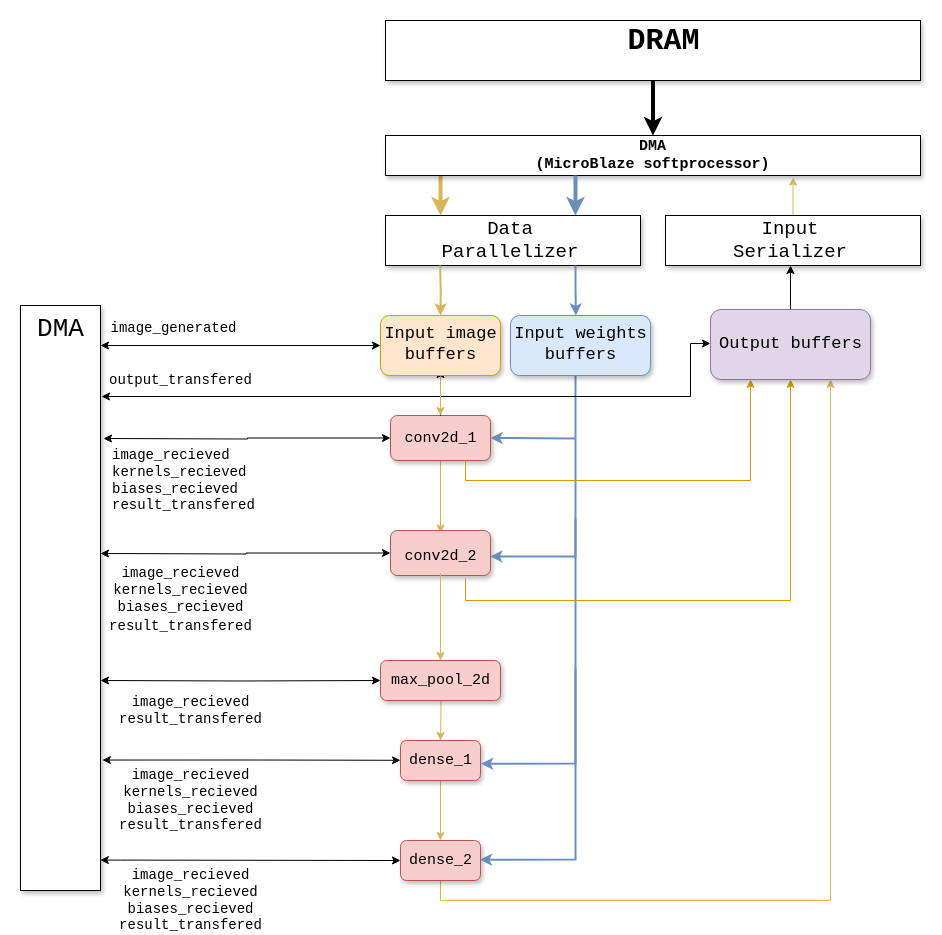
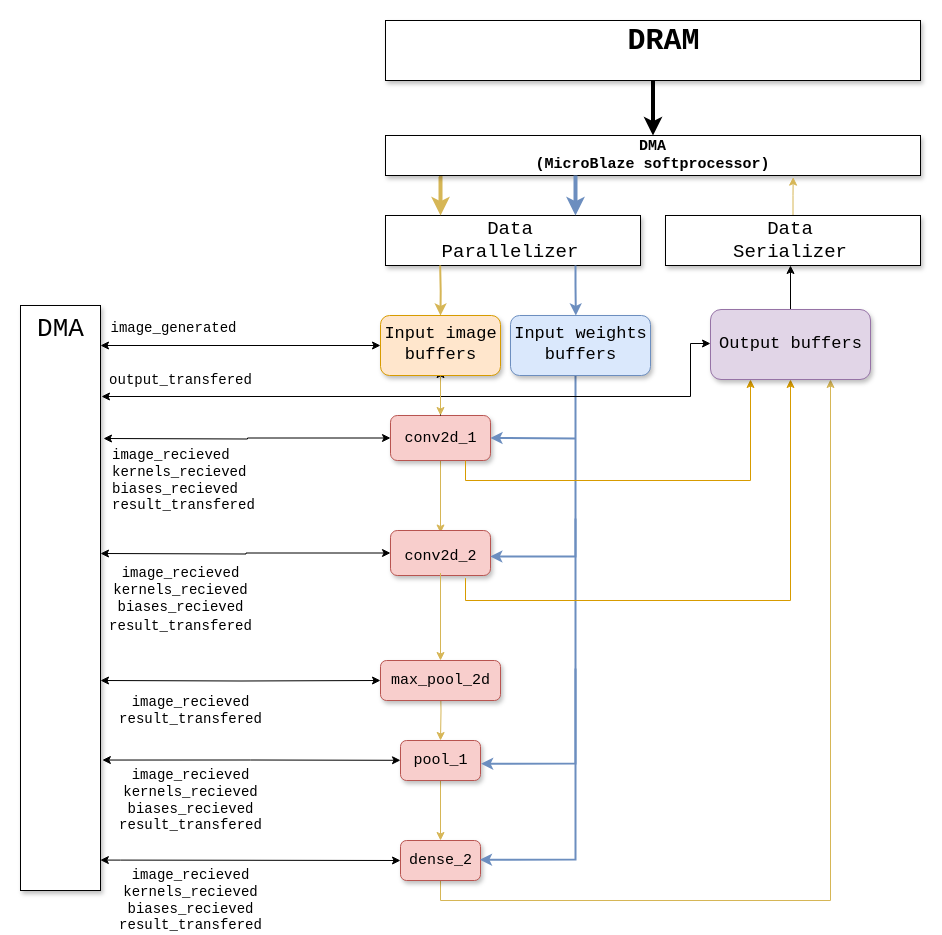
node "Input Serializer": label "Input Serializer" -> "Data Serializer"
node "dense_1": label "dense_1" -> "pool_1"
